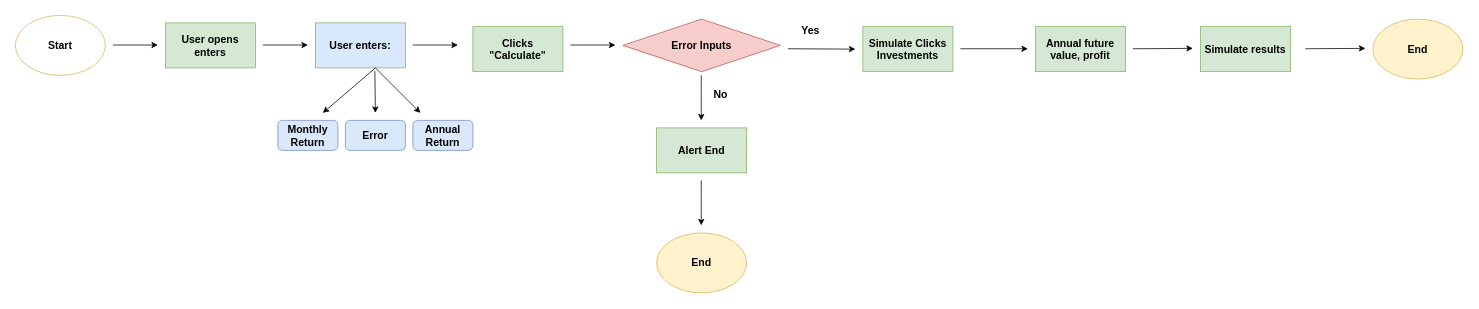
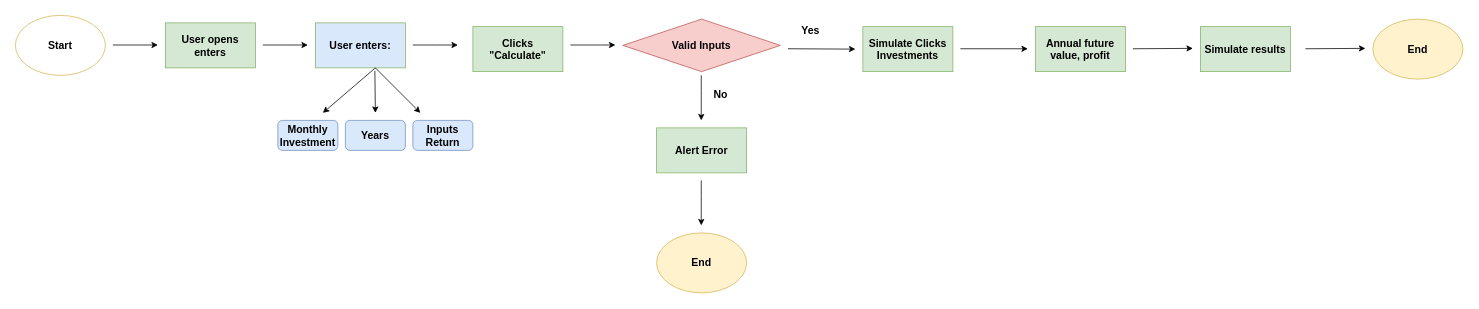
node "Error Inputs": label "Error Inputs" -> "Valid Inputs"
node "Monthly Return": label "Monthly Return" -> "Monthly Investment"
node "Error": label "Error" -> "Years"
node "Annual Return": label "Annual Return" -> "Inputs Return"
node "Alert End": label "Alert End" -> "Alert Error"
